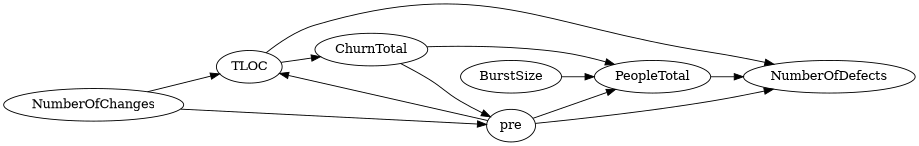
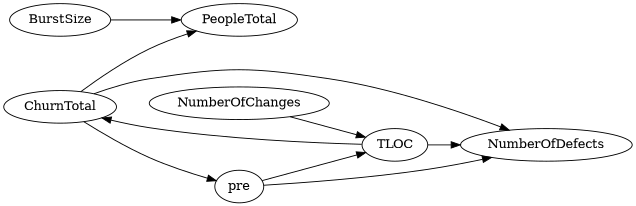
edge "PeopleTotal" -> "NumberOfDefects": now "ChurnTotal" -> "NumberOfDefects"
edge "pre" -> "PeopleTotal": removed
edge "NumberOfChanges" -> "pre": removed
